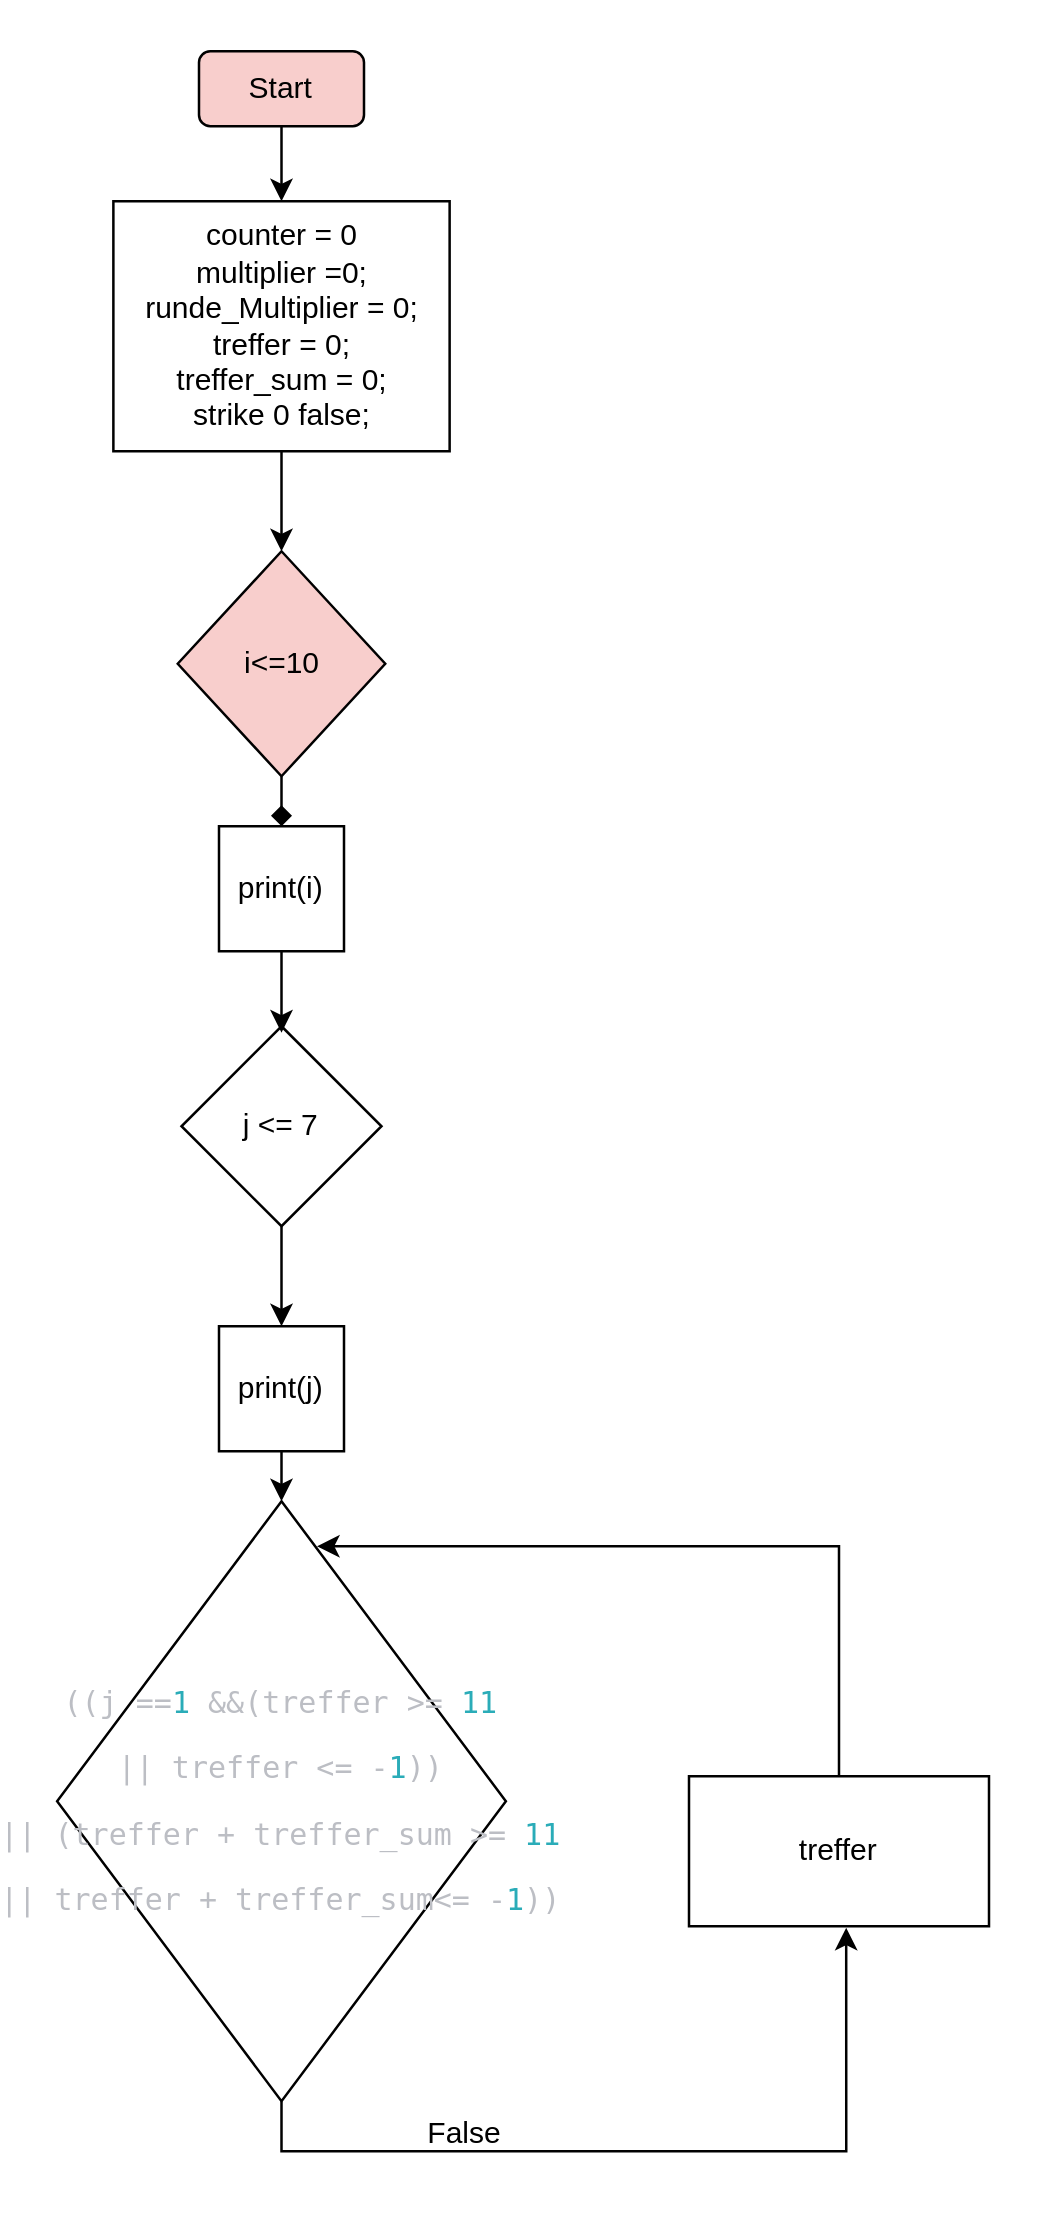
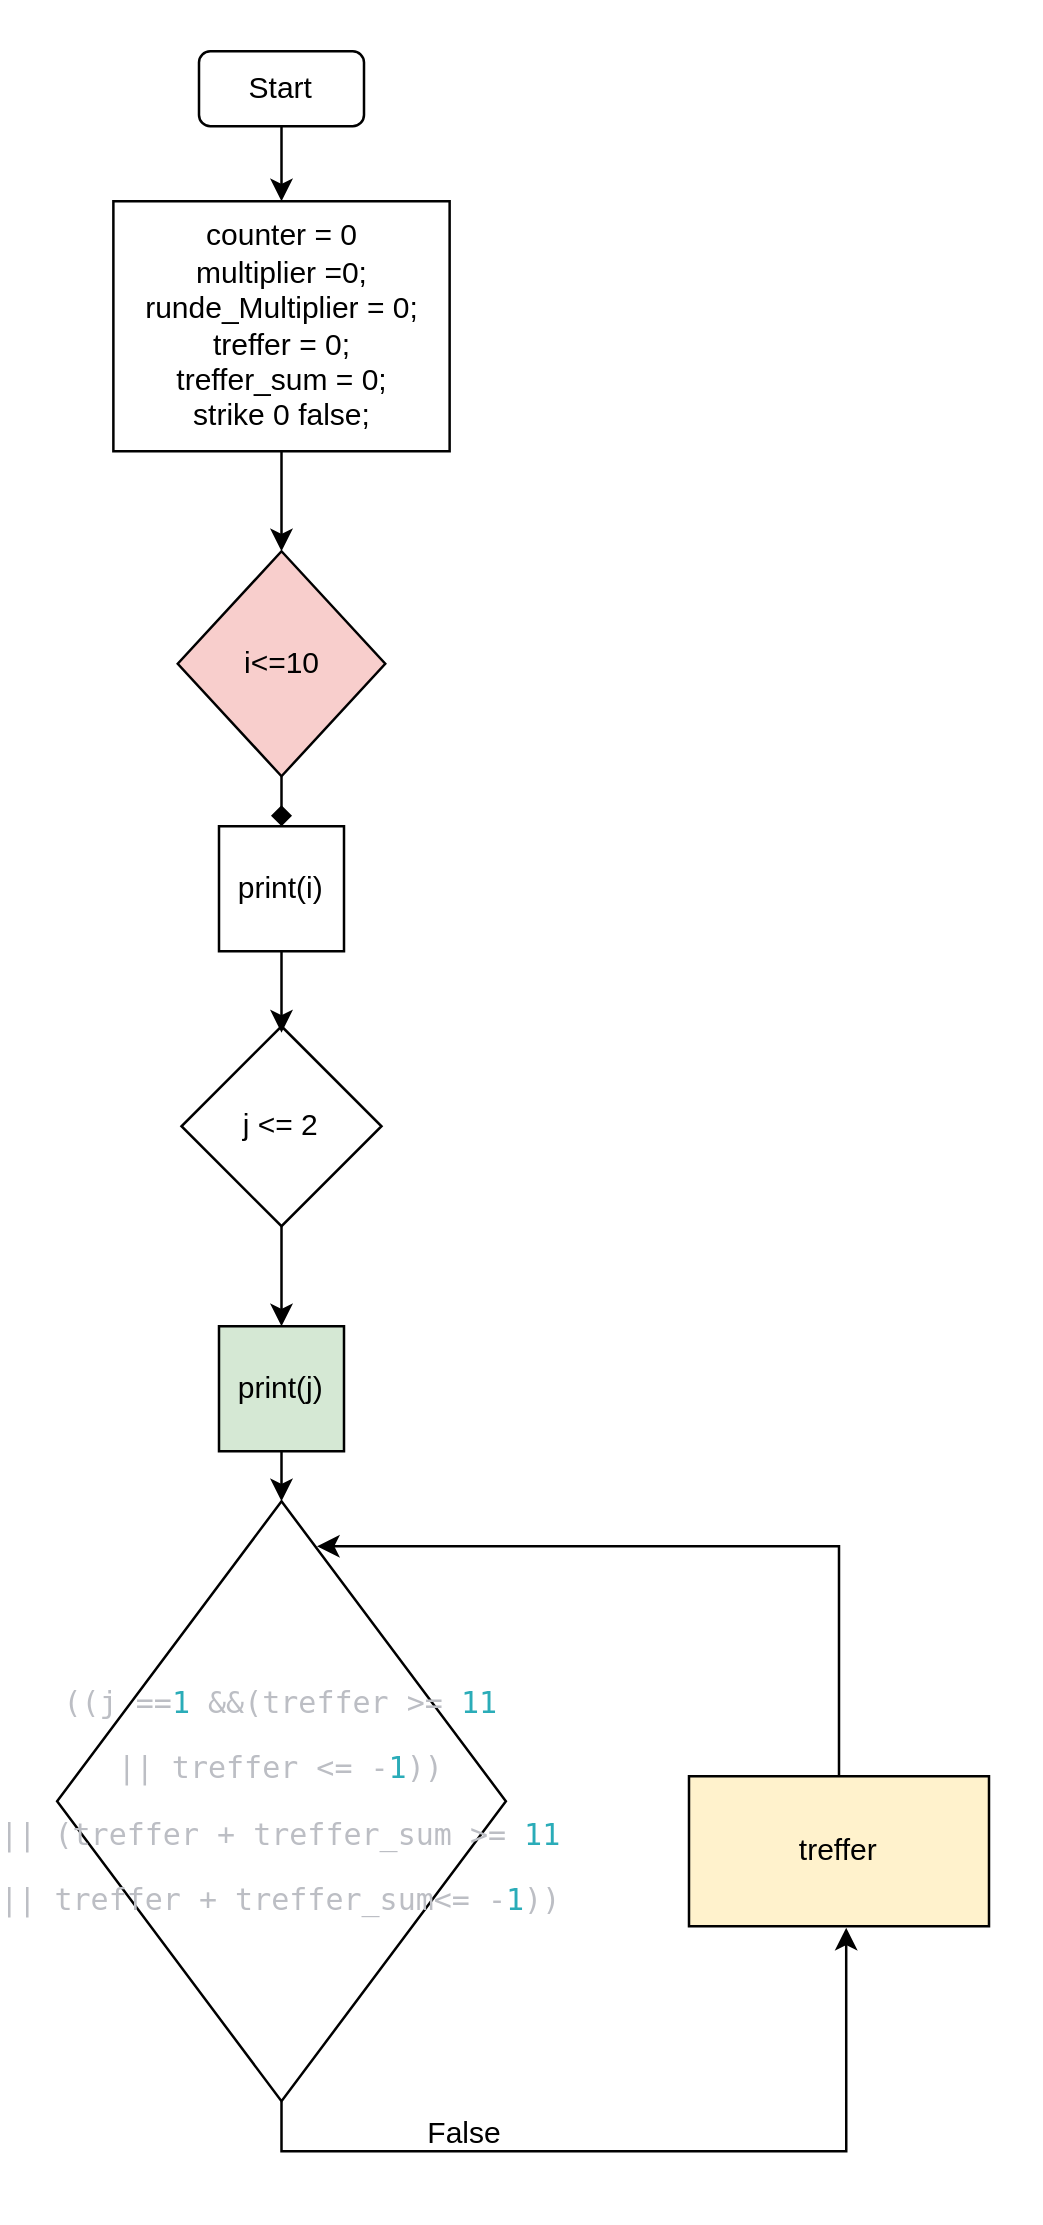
node "Start": fillcolor #f8cecc -> #ffffff
node "j <= 7": label "j <= 7" -> "j <= 2"
node "print(j)": fillcolor #ffffff -> #d5e8d4
node "treffer": fillcolor #ffffff -> #fff2cc
